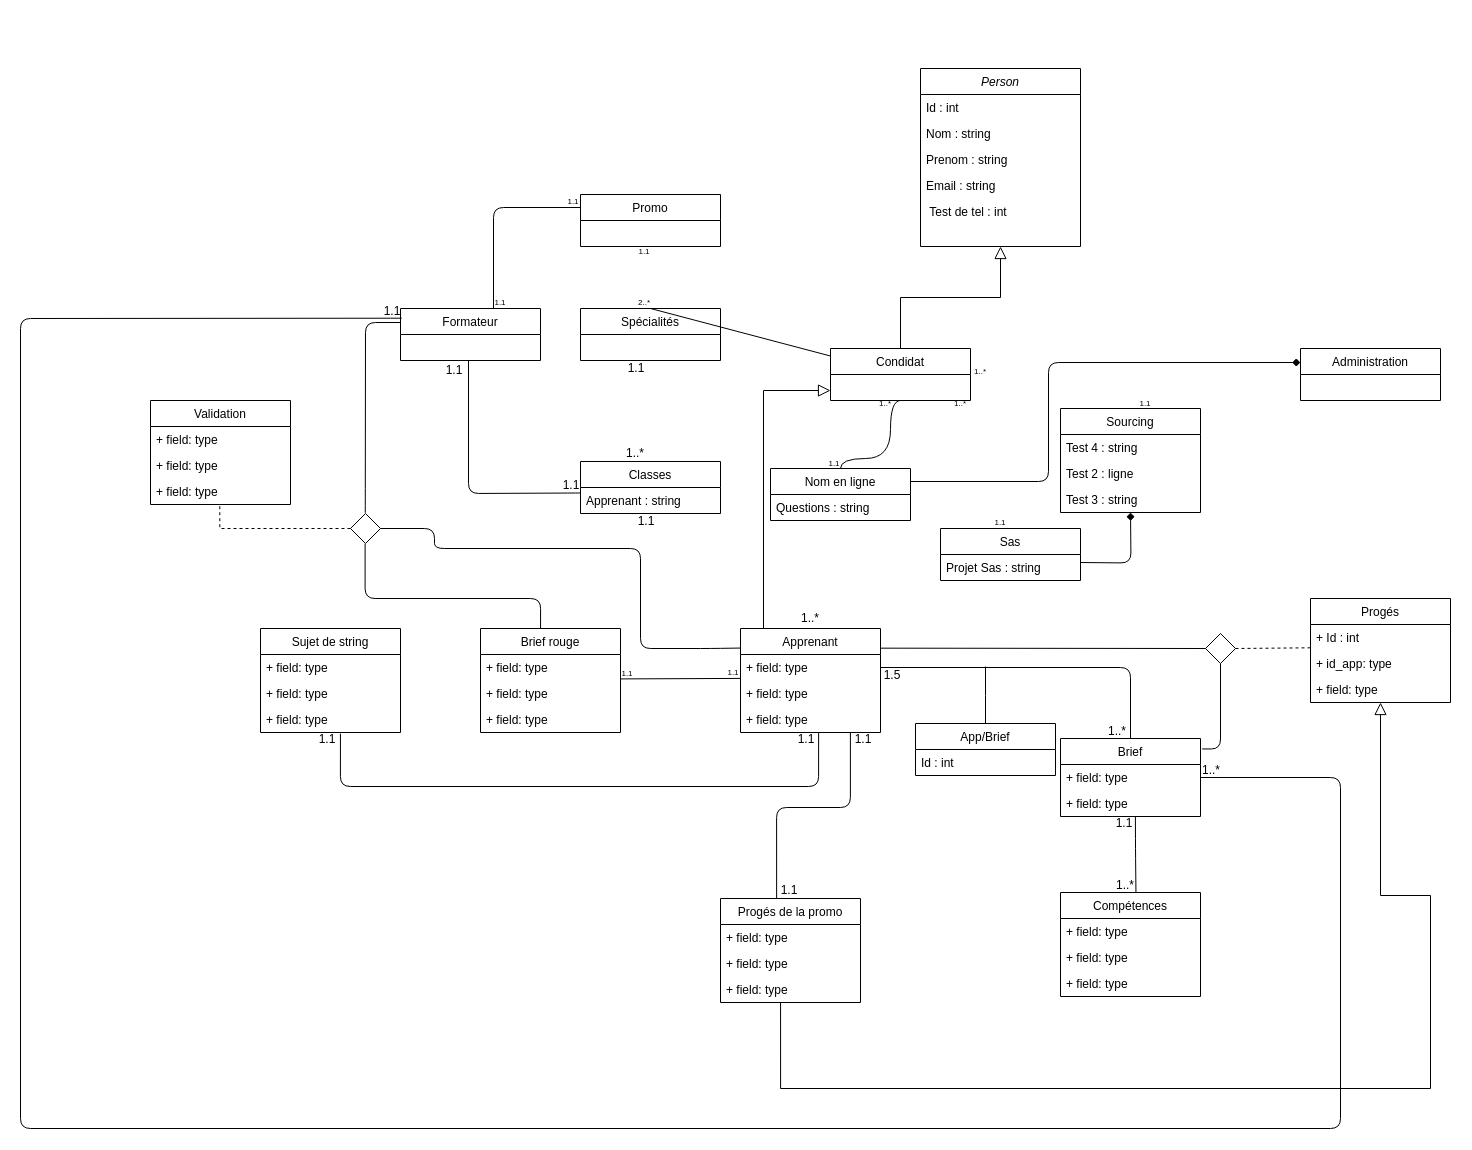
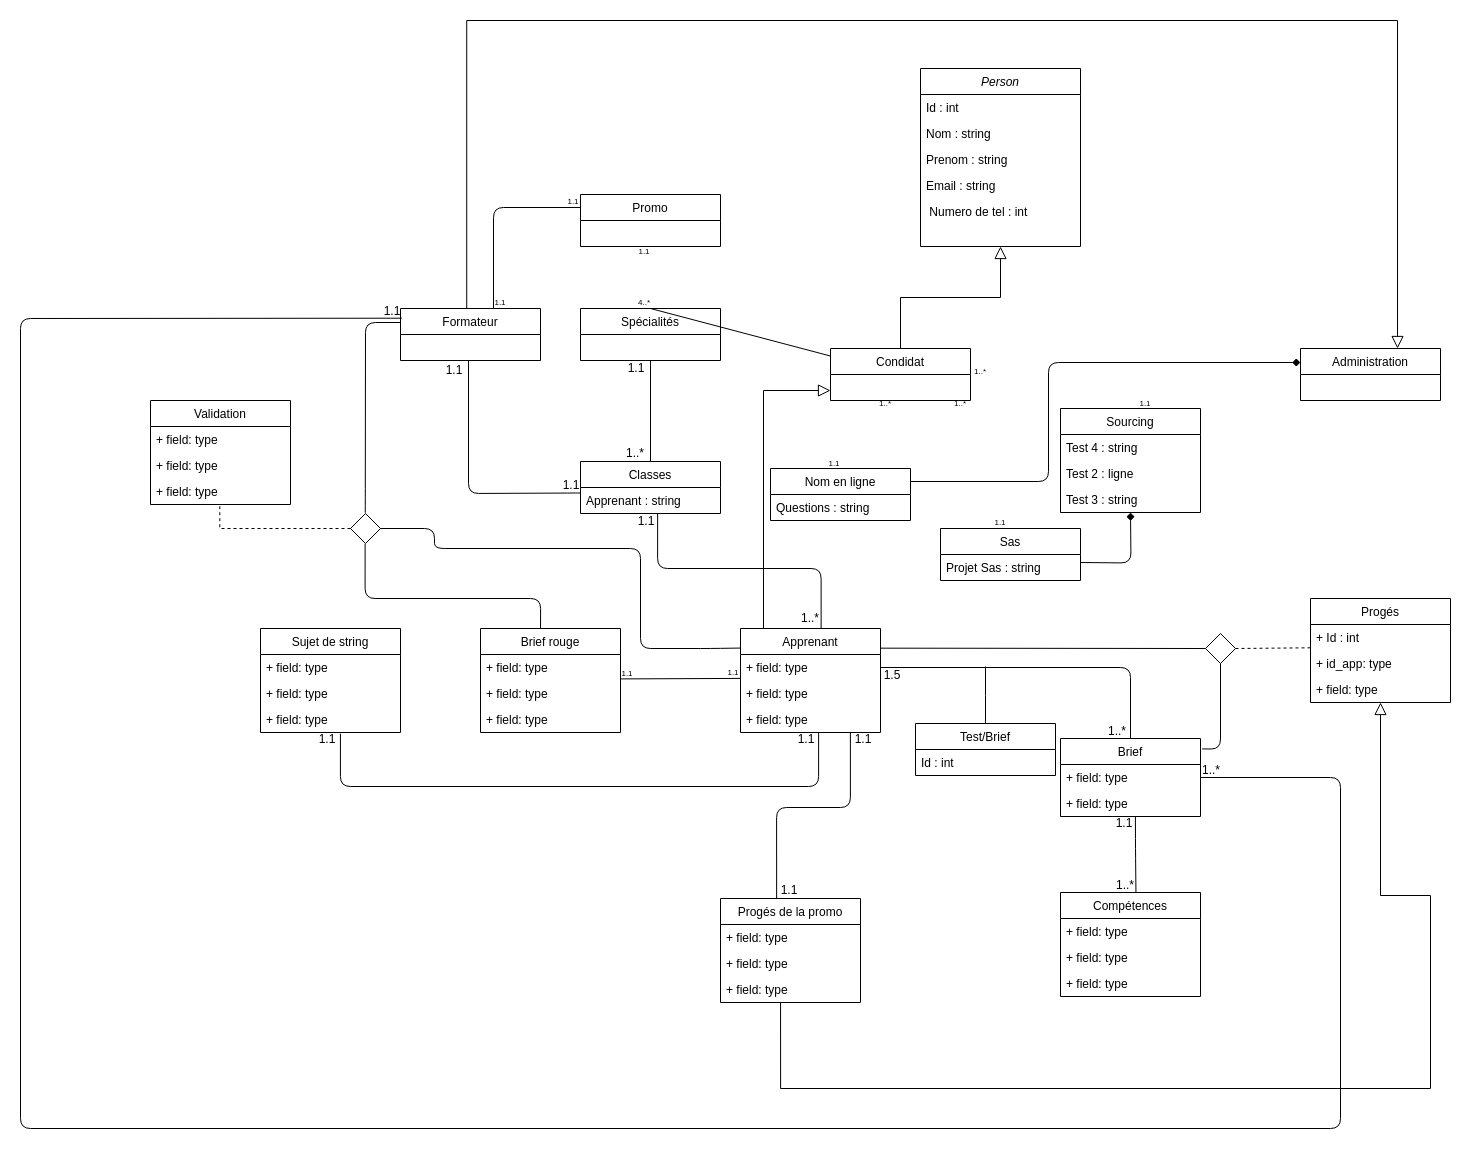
edge "Formateur" -> "Administration": added
node "Test de tel : int": label "Test de tel : int" -> "Numero de tel : int"
node "2..*": label "2..*" -> "4..*"
edge "Spécialités" -- "Classes": added
edge "Condidat" -- "Nom en ligne": removed
edge "Apprenant : string" -- "Apprenant": added
node "App/Brief": label "App/Brief" -> "Test/Brief"
